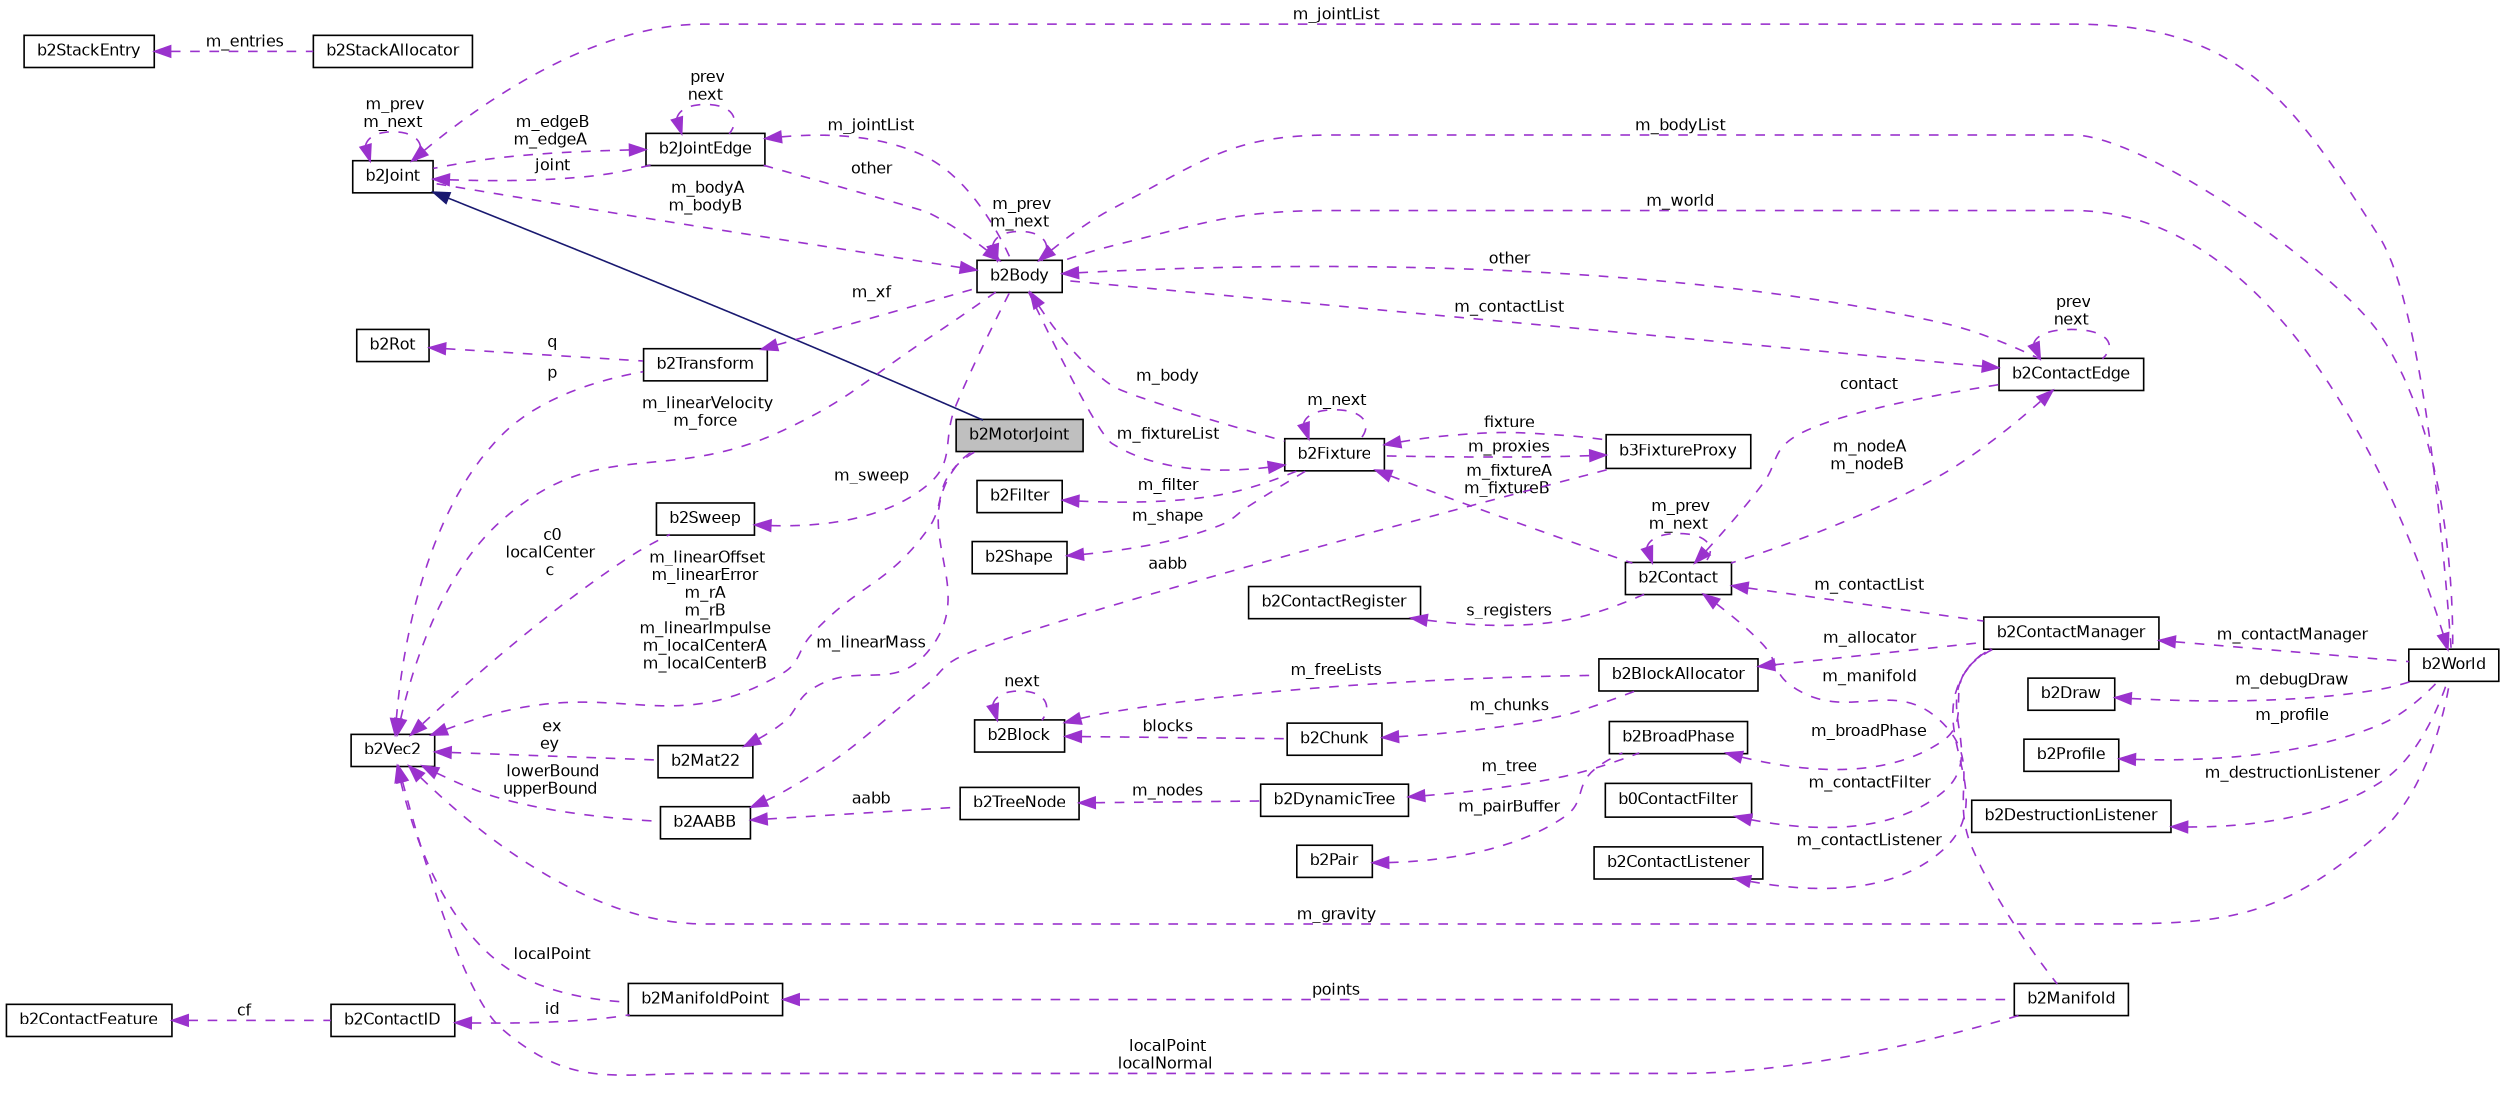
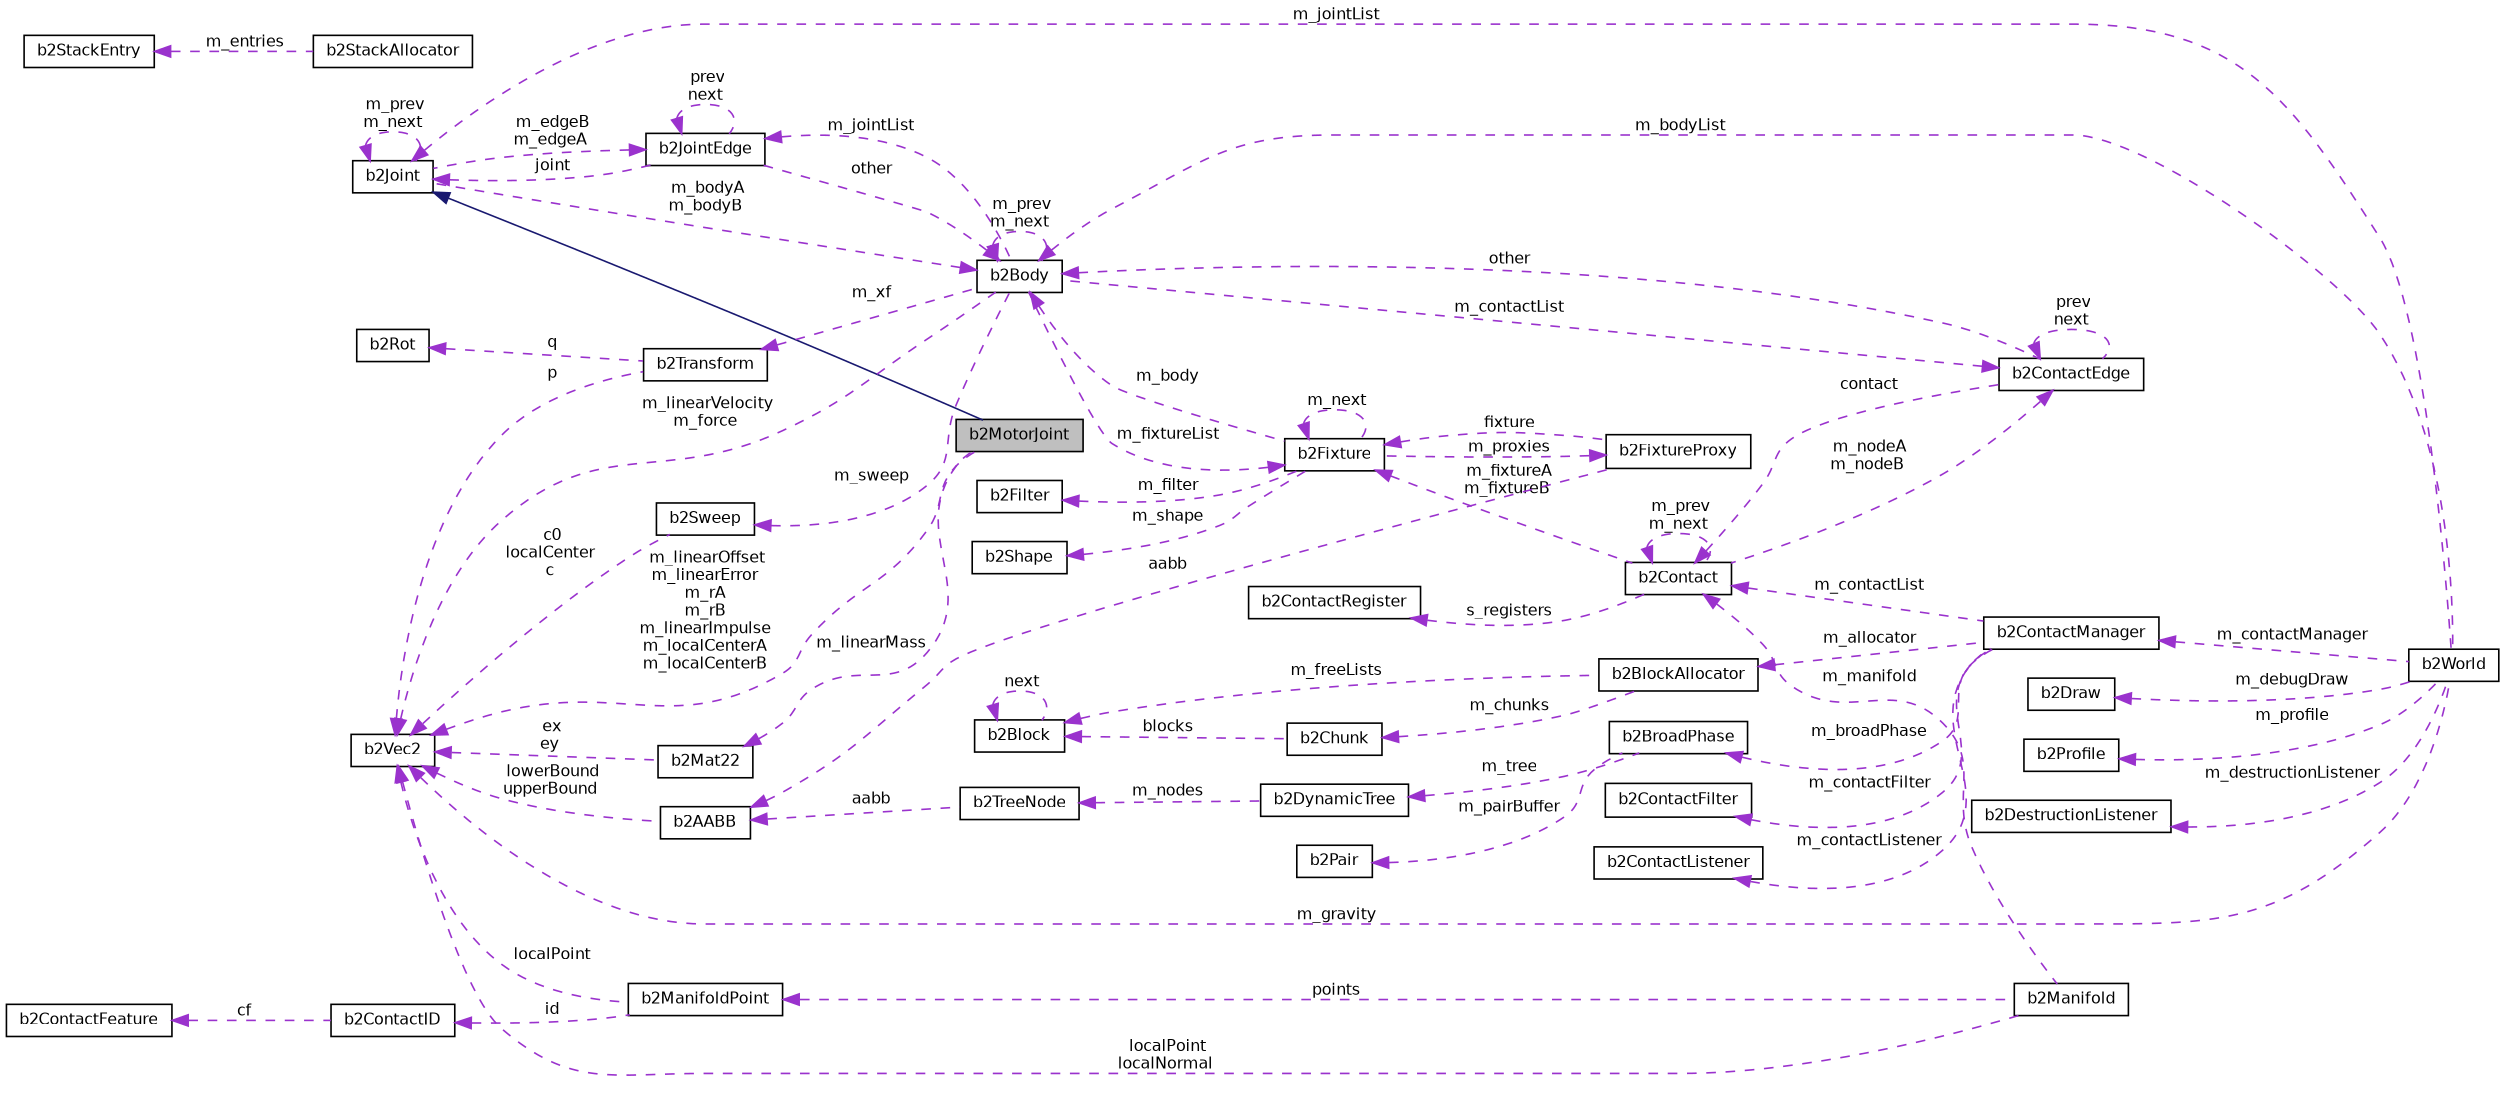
edge "b2Body" -> "b2World": removed, label "m_world"
node "b3FixtureProxy": label "b3FixtureProxy" -> "b2FixtureProxy"
node "b0ContactFilter": label "b0ContactFilter" -> "b2ContactFilter"
